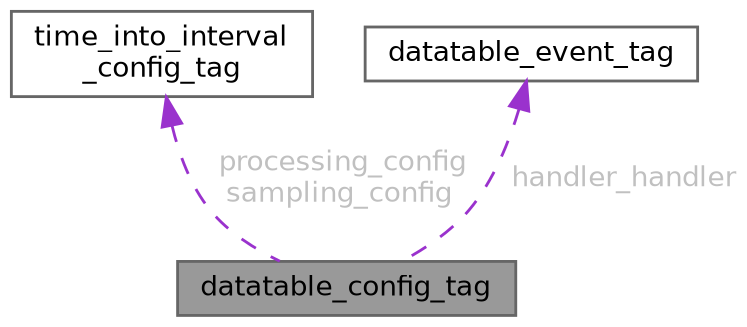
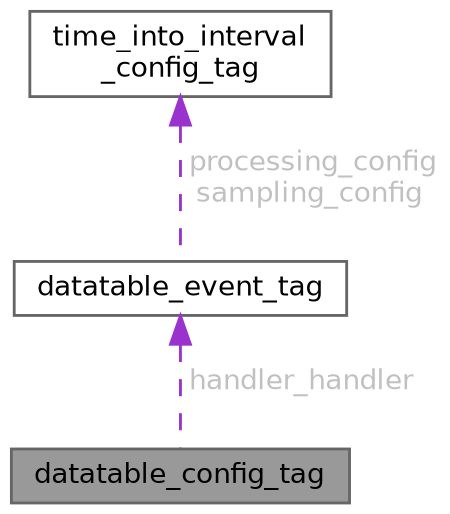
edge "datatable_config_tag" -> "time_into_interval _config_tag": now "datatable_event_tag" -> "time_into_interval _config_tag"
